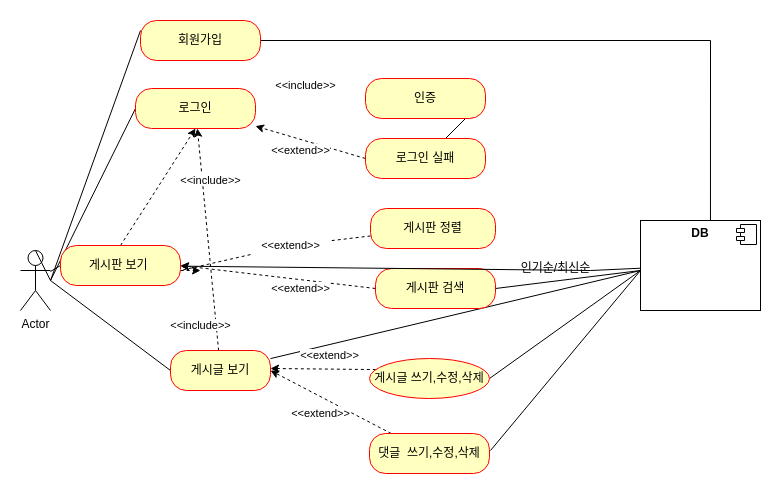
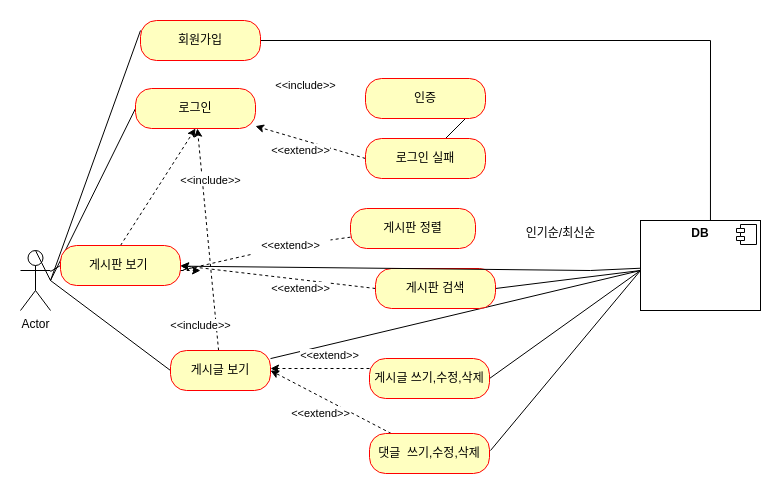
node "게시판 정렬": moved (433, 229) -> (413, 229)
node "인기순/최신순": moved (556, 269) -> (561, 234)
node "게시글 쓰기,수정,삭제": shape ellipse -> rounded rectangle
